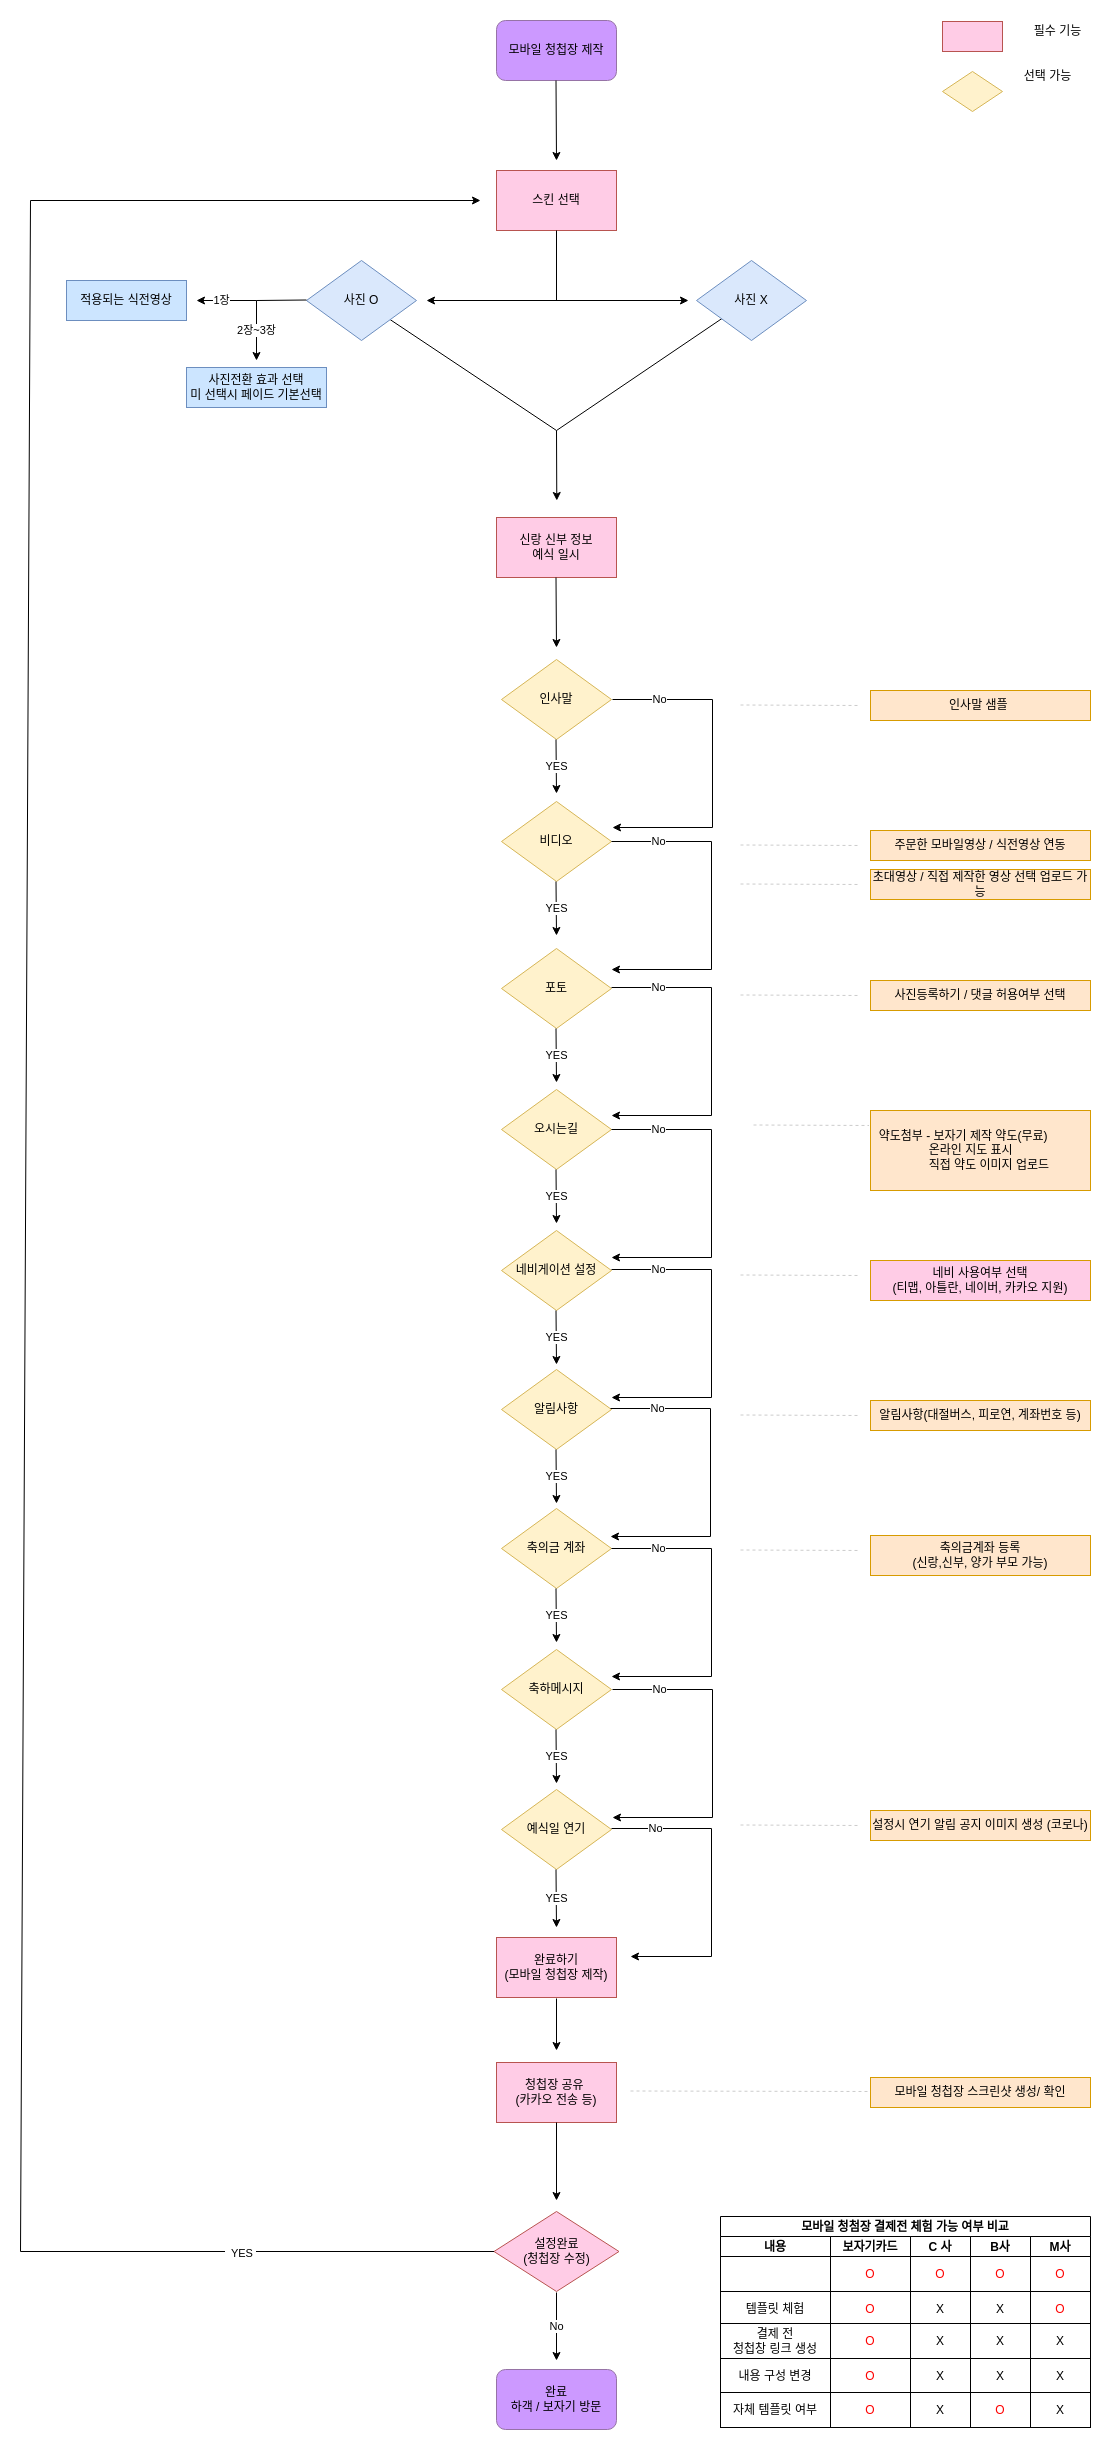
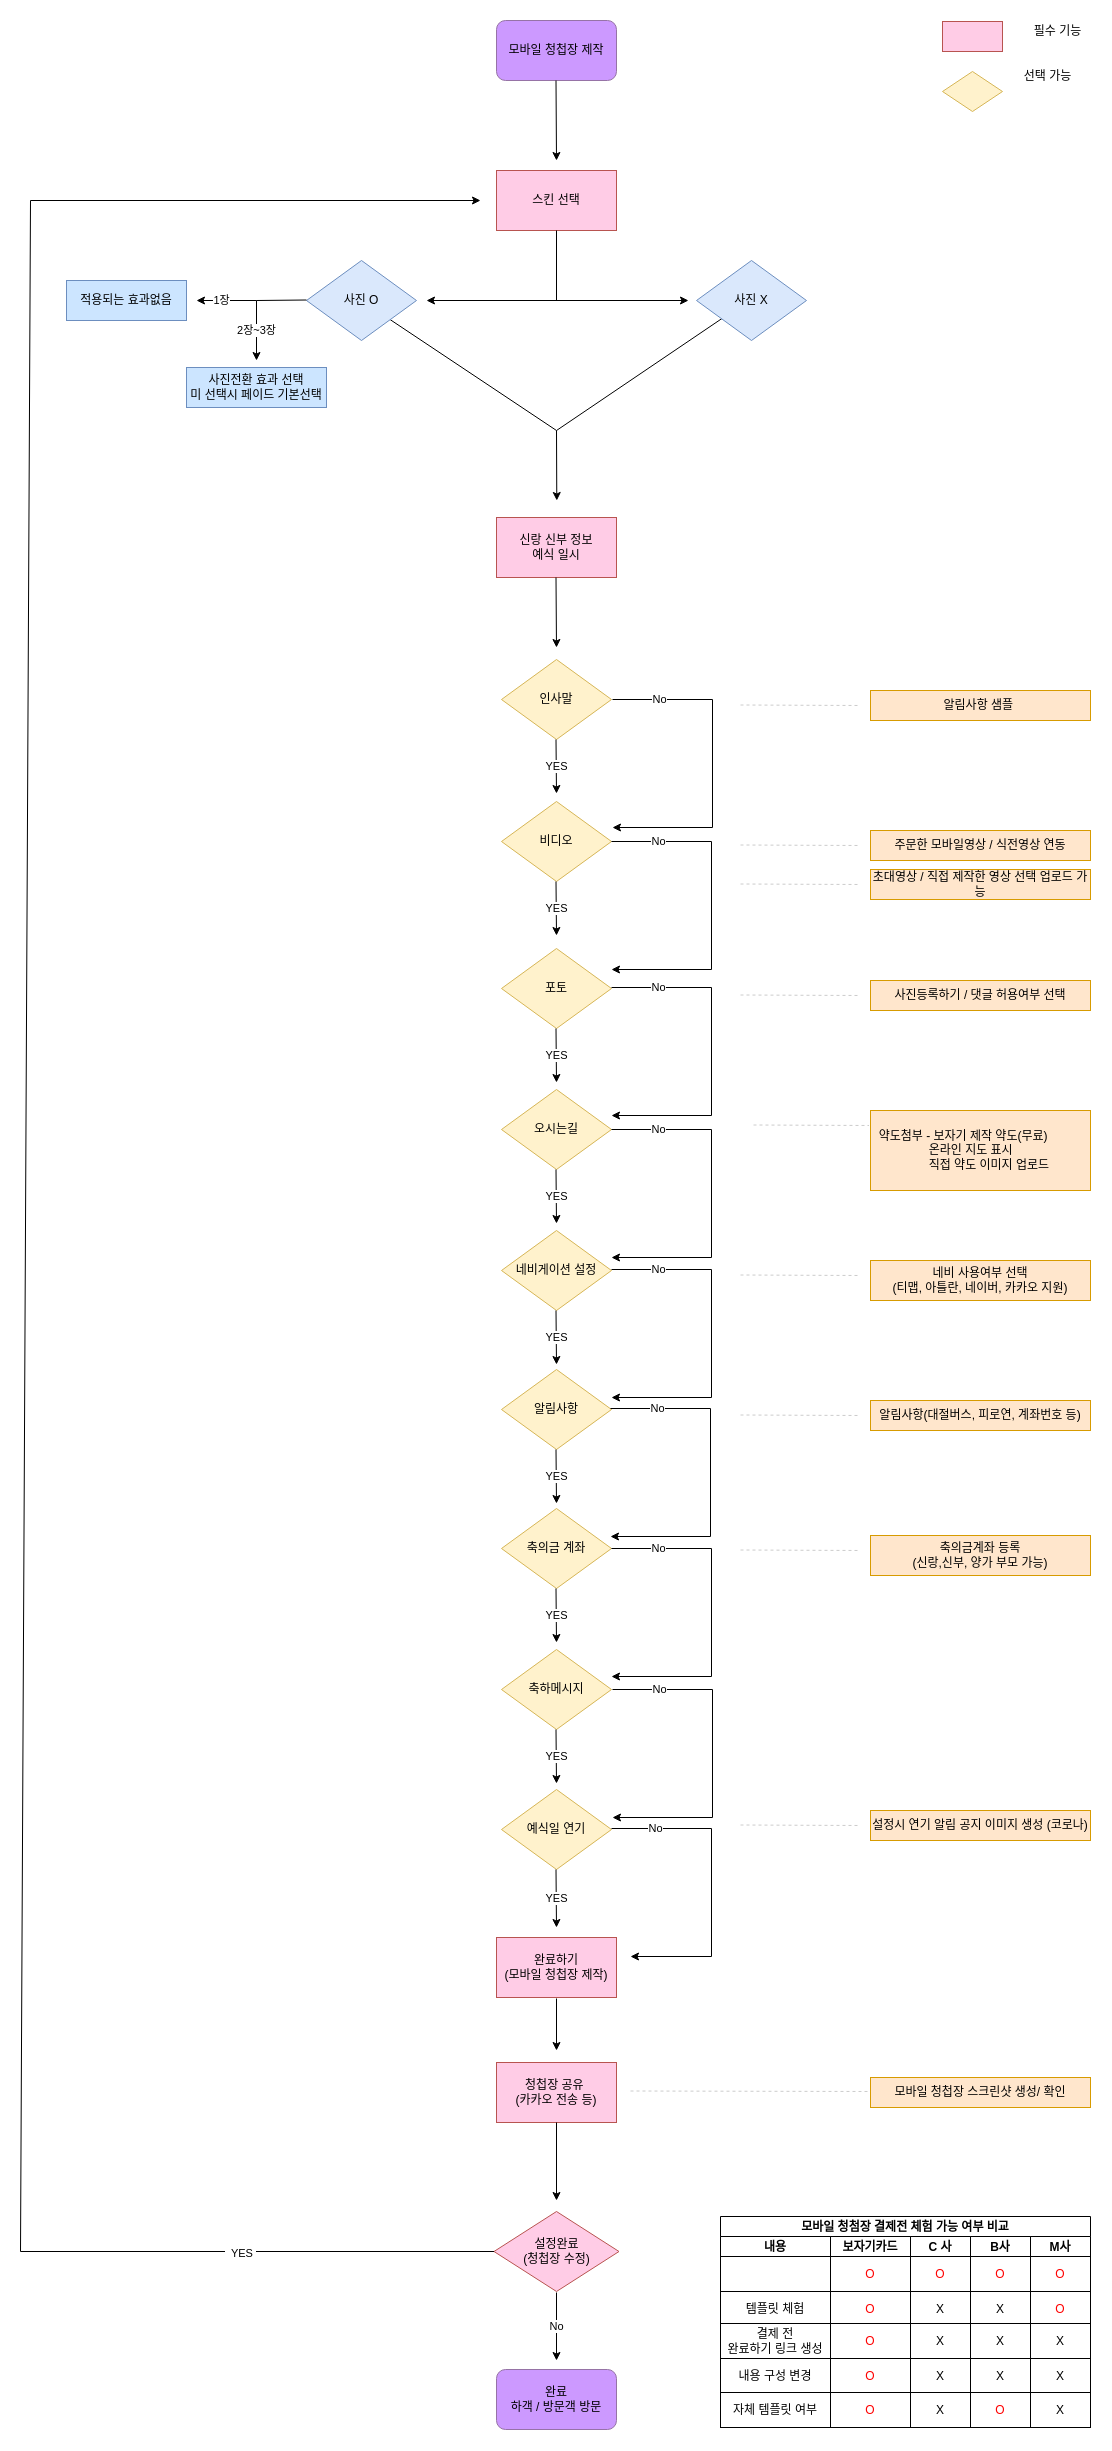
node "적용되는 식전영상": label "적용되는 식전영상" -> "적용되는 효과없음"
node "인사말 샘플": label "인사말 샘플" -> "알림사항 샘플"
node "네비 사용여부 선택 (티맵, 아틀란, 네이버, 카카오 지원)": fillcolor #ffcce6 -> #ffe6cc
node "결제 전 청첩창 링크 생성": label "결제 전 청첩창 링크 생성" -> "결제 전 완료하기 링크 생성"
node "완료 하객 / 보자기 방문": label "완료 하객 / 보자기 방문" -> "완료 하객 / 방문객 방문"
